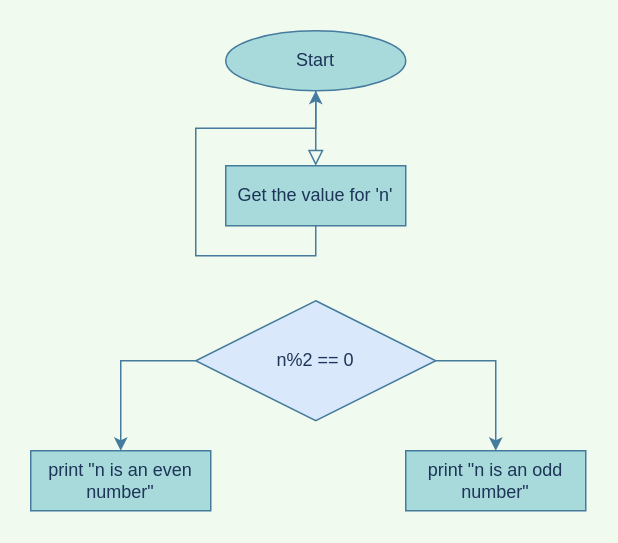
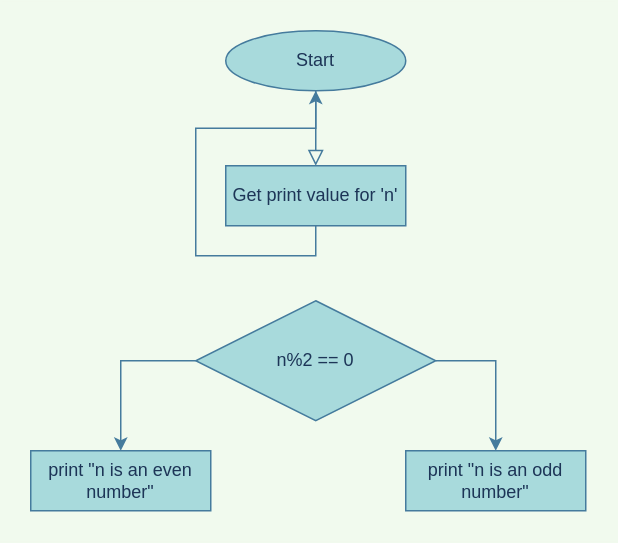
node "Get the value for 'n'": label "Get the value for 'n'" -> "Get print value for 'n'"
node "n%2 == 0": fillcolor #dae8fc -> #a8dadc
